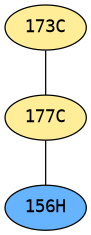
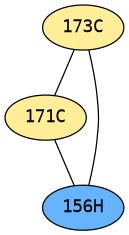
node "177C": label "177C" -> "171C"
edge "173C" -- "156H": added
